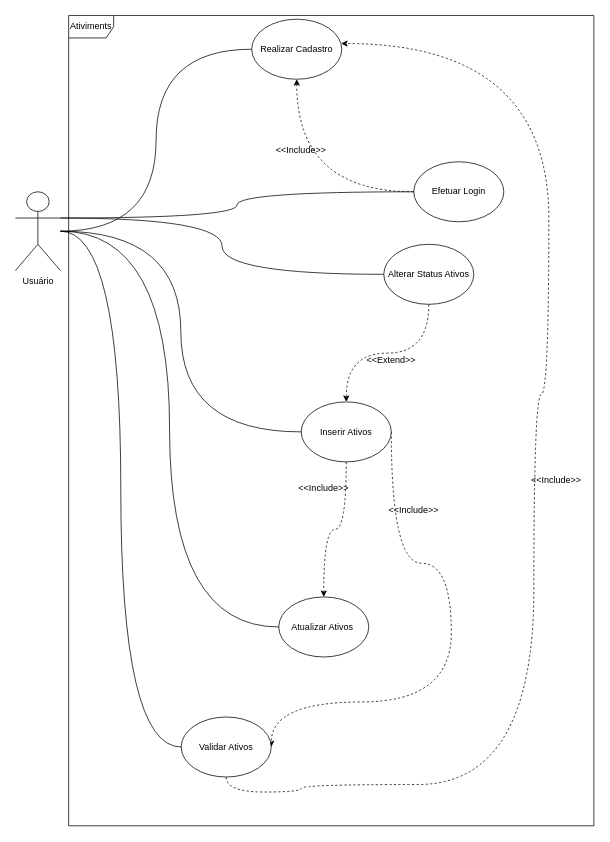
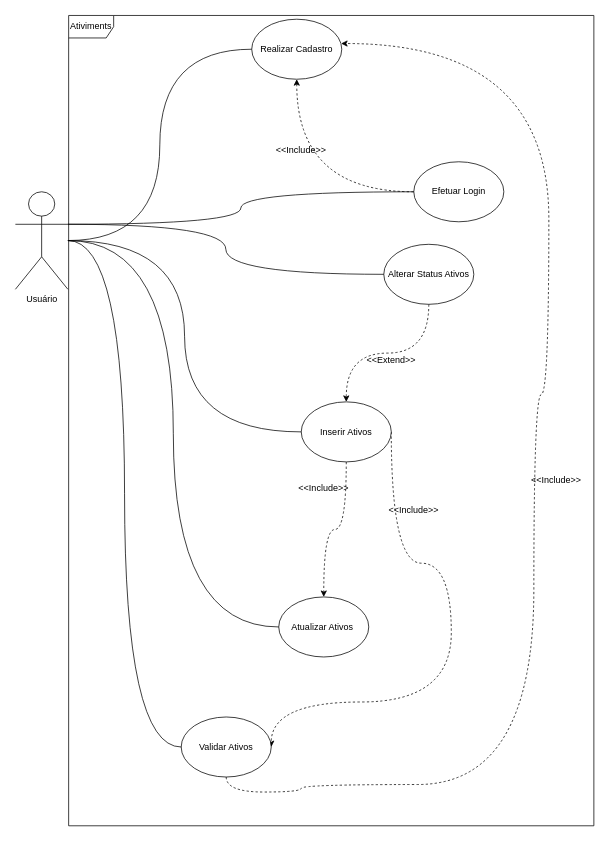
node "Usuário": size 45x79 -> 53x98
